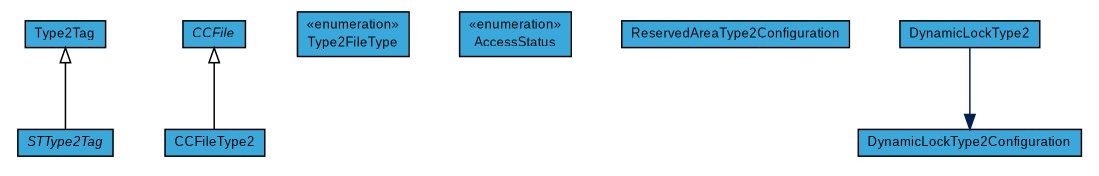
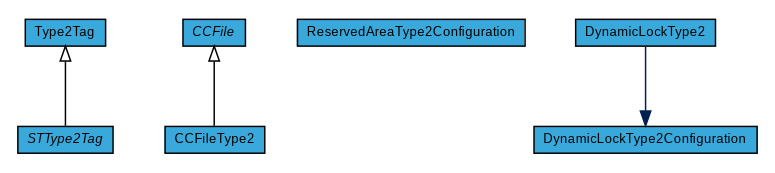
node "Type2FileType": removed
node "AccessStatus": removed
